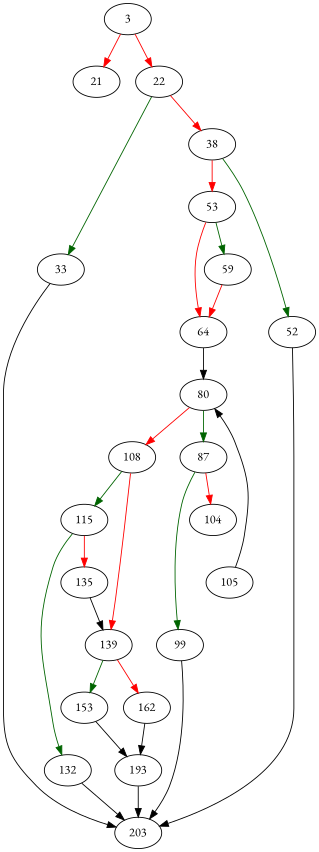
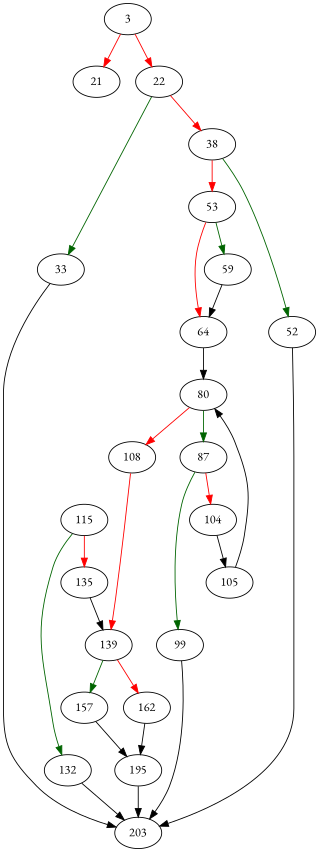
edge "59" -> "64": color red -> black
edge "108" -> "115": removed
edge "104" -> "105": added
node "153": label "153" -> "157"
node "193": label "193" -> "195"
